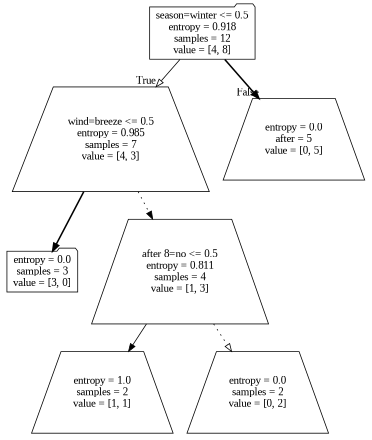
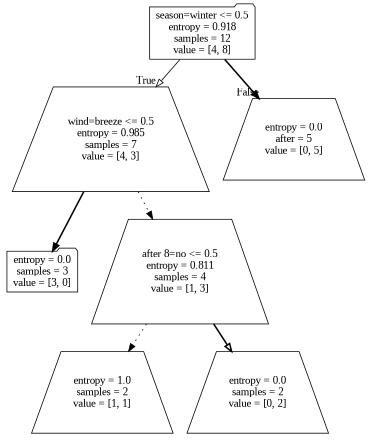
edge "after 8=no <= 0.5 entropy = 0.811 samples = 4 value = [1, 3]" -> "entropy = 1.0 samples = 2 value = [1, 1]": style solid -> dotted
edge "after 8=no <= 0.5 entropy = 0.811 samples = 4 value = [1, 3]" -> "entropy = 0.0 samples = 2 value = [0, 2]": style dotted -> bold
